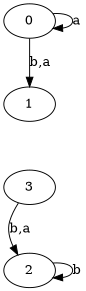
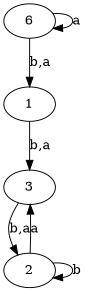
node "0": label "0" -> "6"
edge "1" -> "3": added, label "b,a"
edge "2" -> "3": added, label "a"
